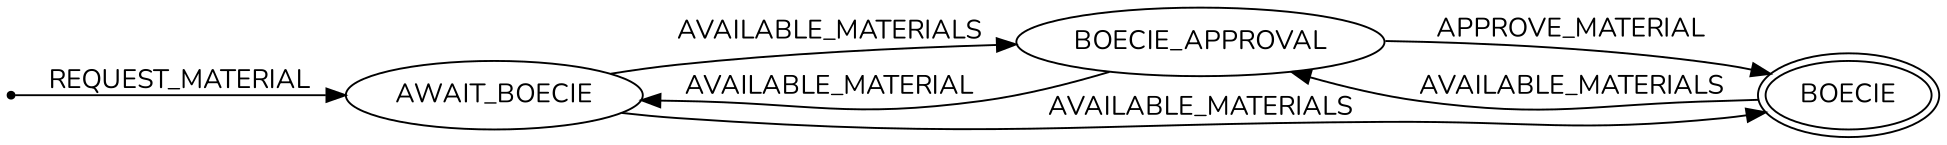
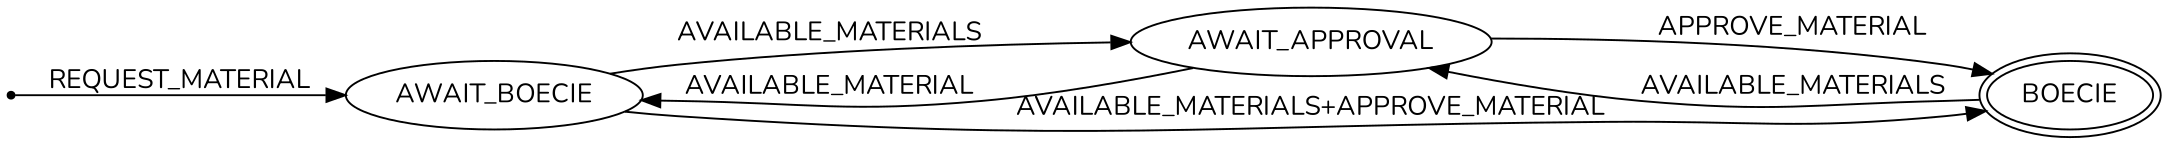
node "BOECIE_APPROVAL": label "BOECIE_APPROVAL" -> "AWAIT_APPROVAL"
edge "AWAIT_BOECIE" -> "BOECIE": label "AVAILABLE_MATERIALS" -> "AVAILABLE_MATERIALS+APPROVE_MATERIAL"
